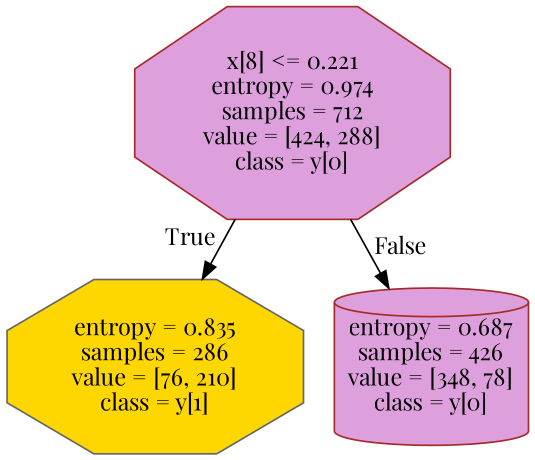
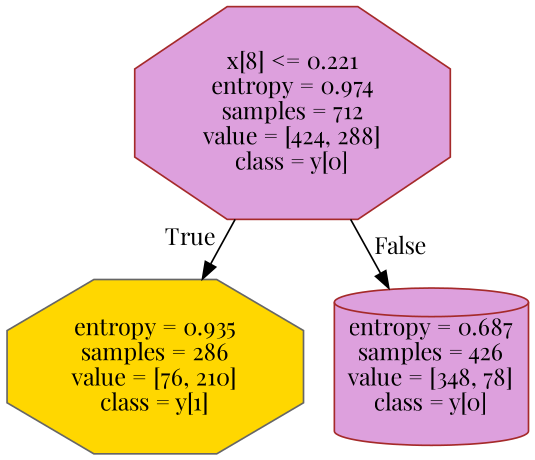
node "entropy = 0.835 samples = 286 value = [76, 210] class = y[1]": label "entropy = 0.835 samples = 286 value = [76, 210] class = y[1]" -> "entropy = 0.935 samples = 286 value = [76, 210] class = y[1]"
